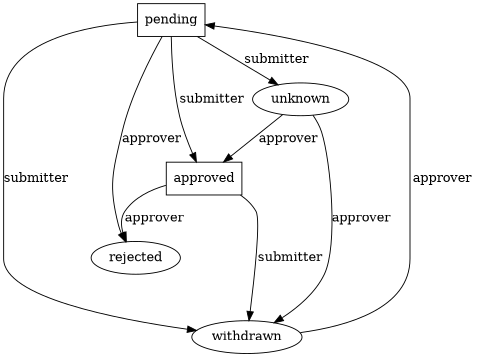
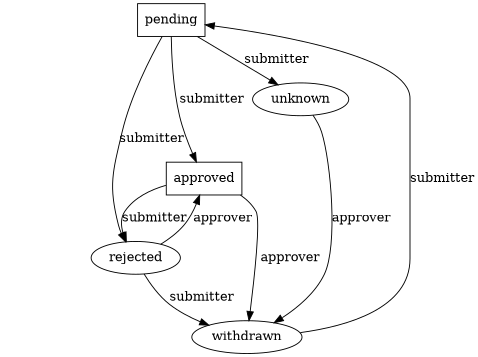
edge "unknown" -> "approved": now "rejected" -> "approved"
edge "pending" -> "rejected": label "approver" -> "submitter"
edge "withdrawn" -> "pending": label "approver" -> "submitter"
edge "pending" -> "withdrawn": now "rejected" -> "withdrawn"
edge "approved" -> "rejected": label "approver" -> "submitter"
edge "approved" -> "withdrawn": label "submitter" -> "approver"
